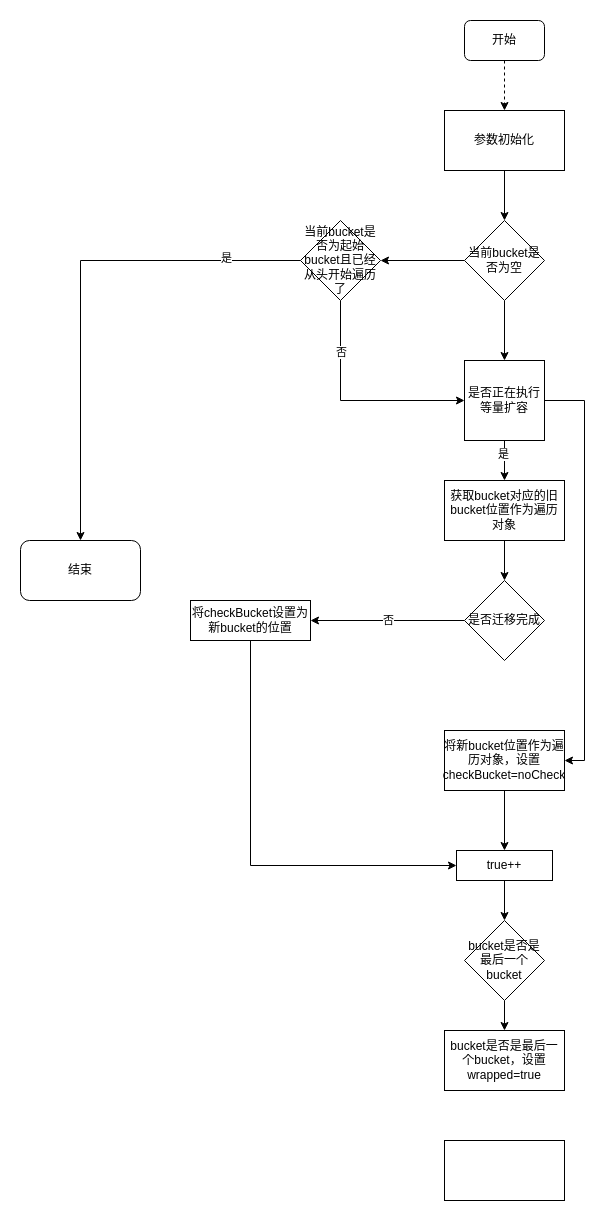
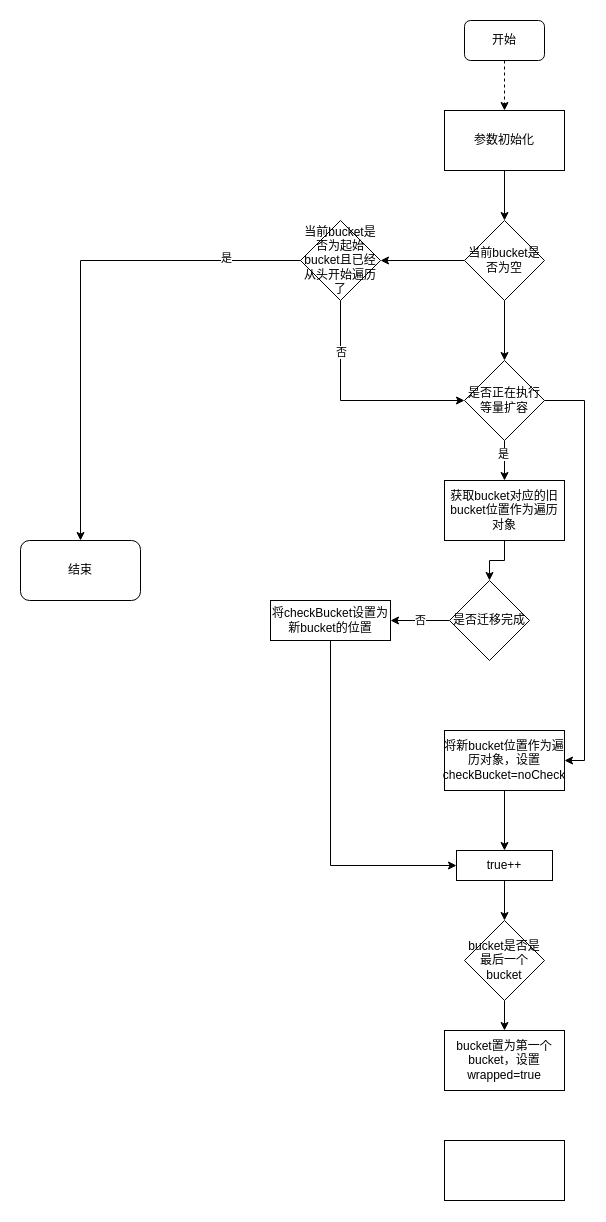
node "是否正在执行等量扩容": shape rectangle -> diamond
node "将checkBucket设置为新bucket的位置": moved (251, 621) -> (331, 621)
node "是否迁移完成": moved (505, 621) -> (490, 621)
node "bucket是否是最后一个bucket，设置wrapped=true": label "bucket是否是最后一个bucket，设置wrapped=true" -> "bucket置为第一个bucket，设置wrapped=true"
